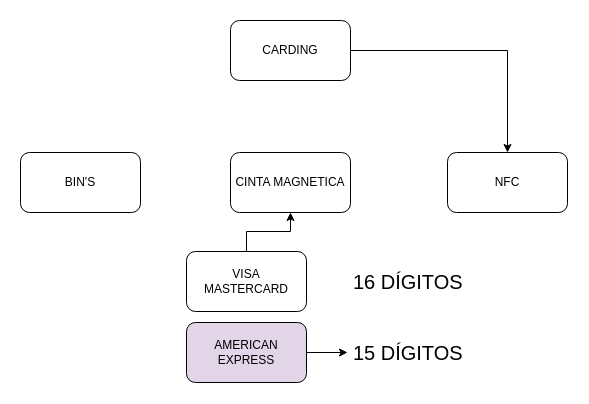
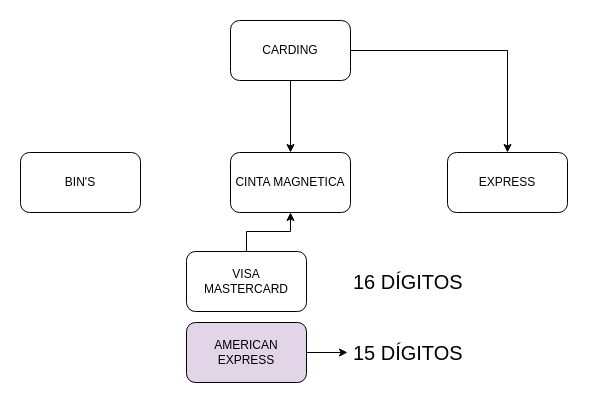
edge "CARDING" -> "CINTA MAGNETICA": added
node "NFC": label "NFC" -> "EXPRESS"
